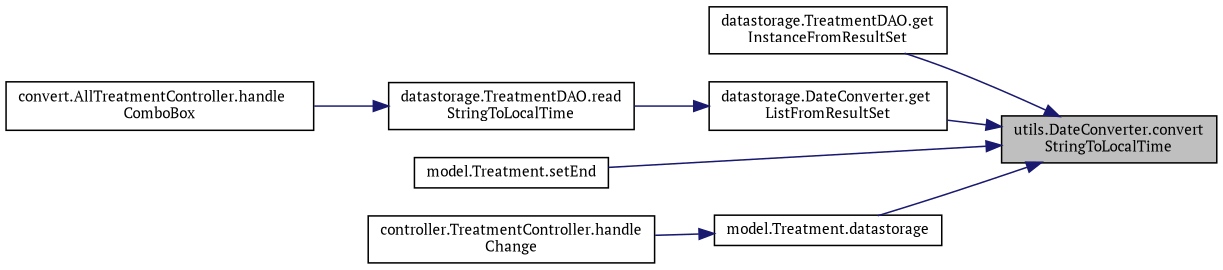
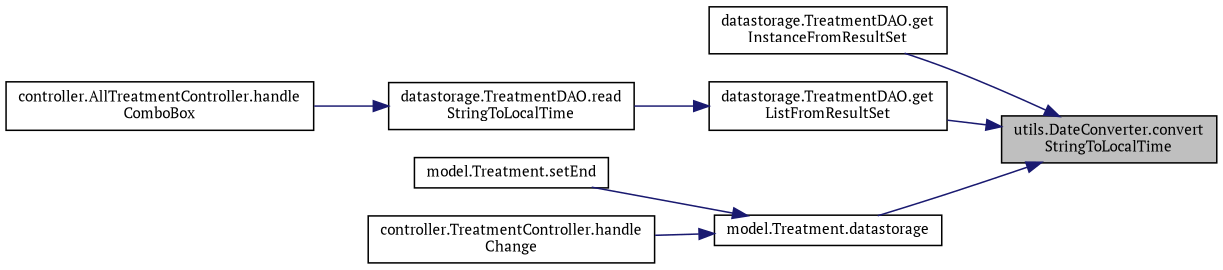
node "convert.AllTreatmentController.handle ComboBox": label "convert.AllTreatmentController.handle ComboBox" -> "controller.AllTreatmentController.handle ComboBox"
node "datastorage.DateConverter.get ListFromResultSet": label "datastorage.DateConverter.get ListFromResultSet" -> "datastorage.TreatmentDAO.get ListFromResultSet"
edge "model.Treatment.setEnd" -> "utils.DateConverter.convert StringToLocalTime": now "model.Treatment.setEnd" -> "model.Treatment.datastorage"
